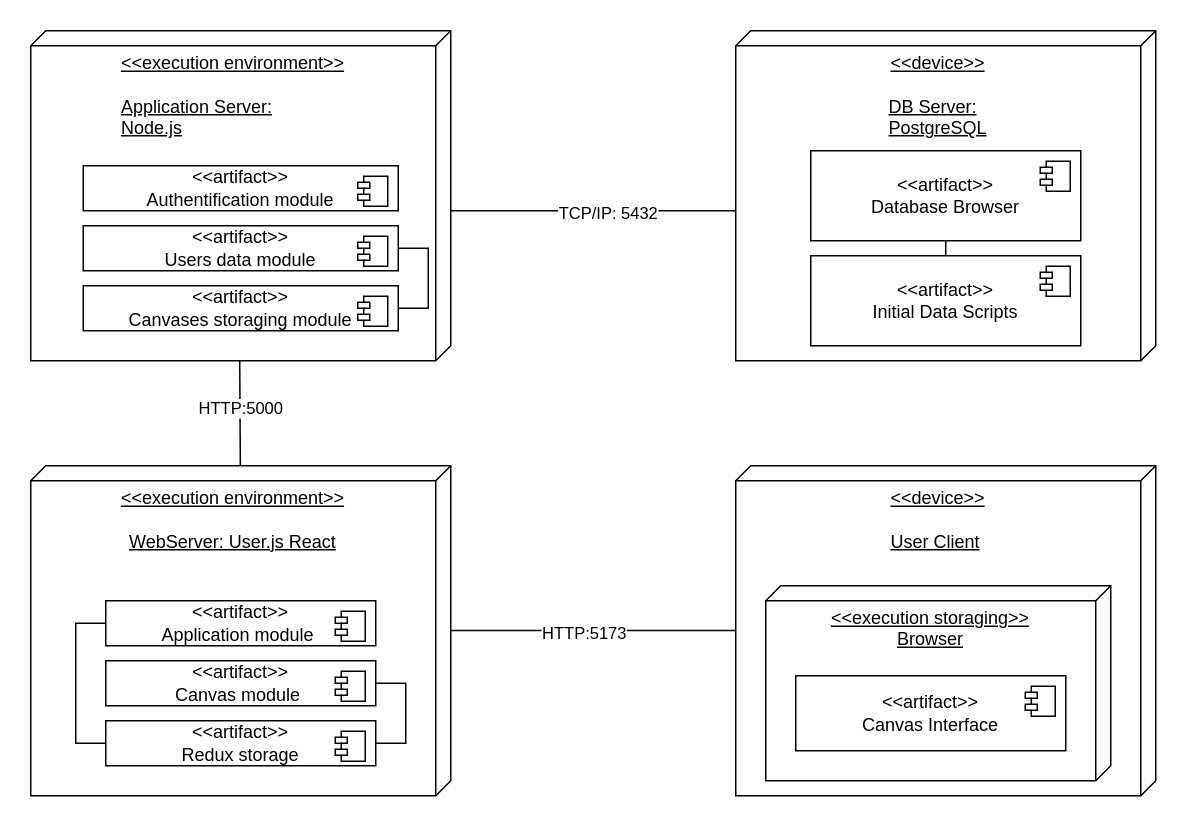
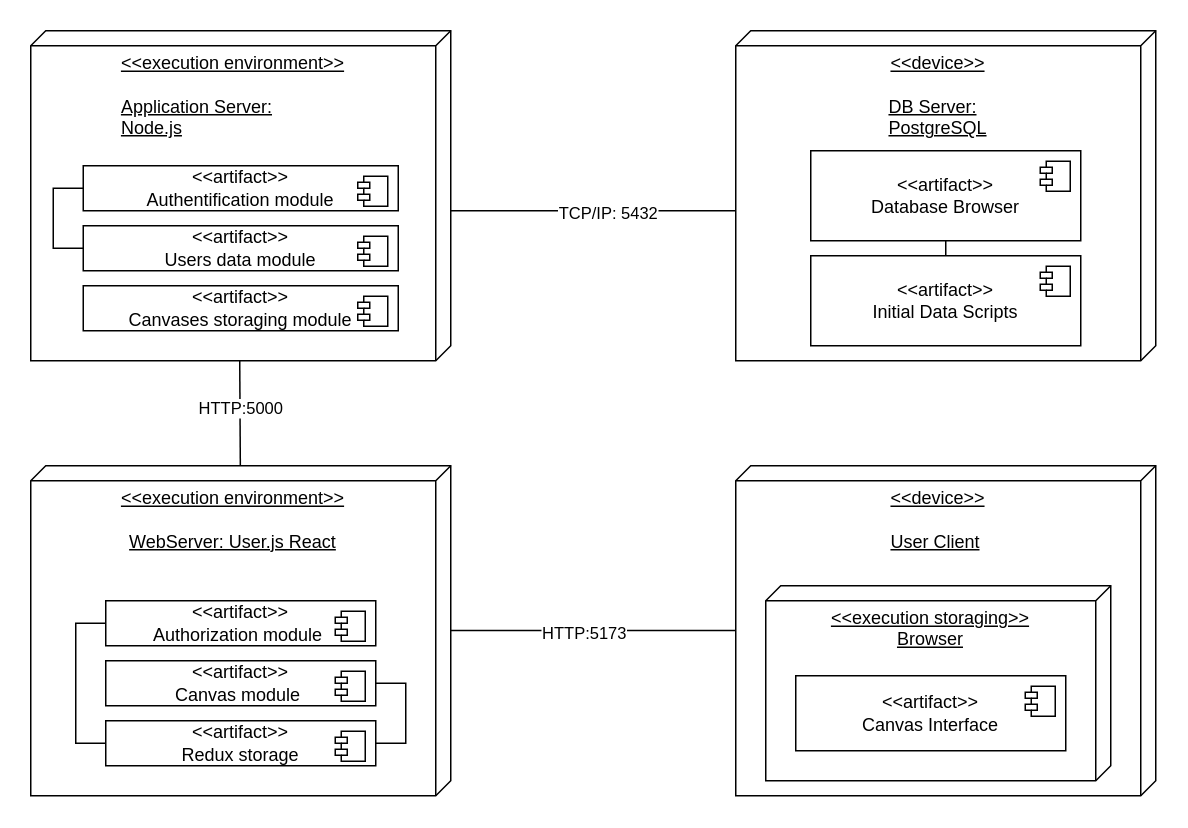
edge "<<artifact>> Authentification module" -- "<<artifact>> Users data module": added
edge "<<artifact>> Users data module" -- "<<artifact>> Canvases storaging module": removed
node "<<artifact>> Application module": label "<<artifact>> Application module" -> "<<artifact>> Authorization module"
